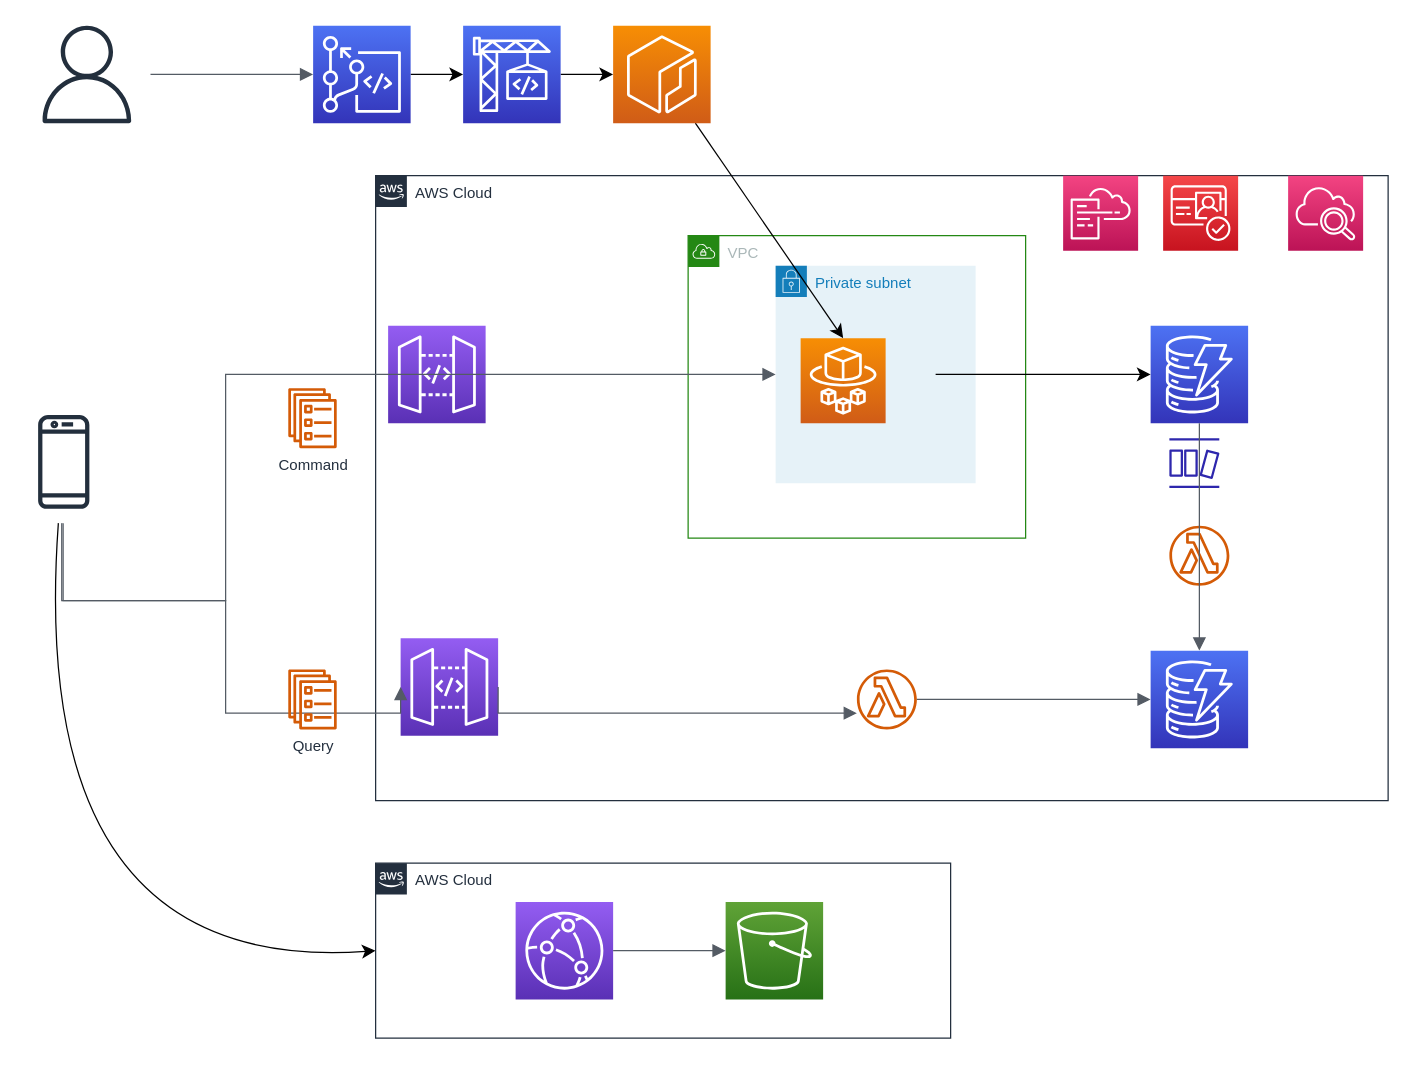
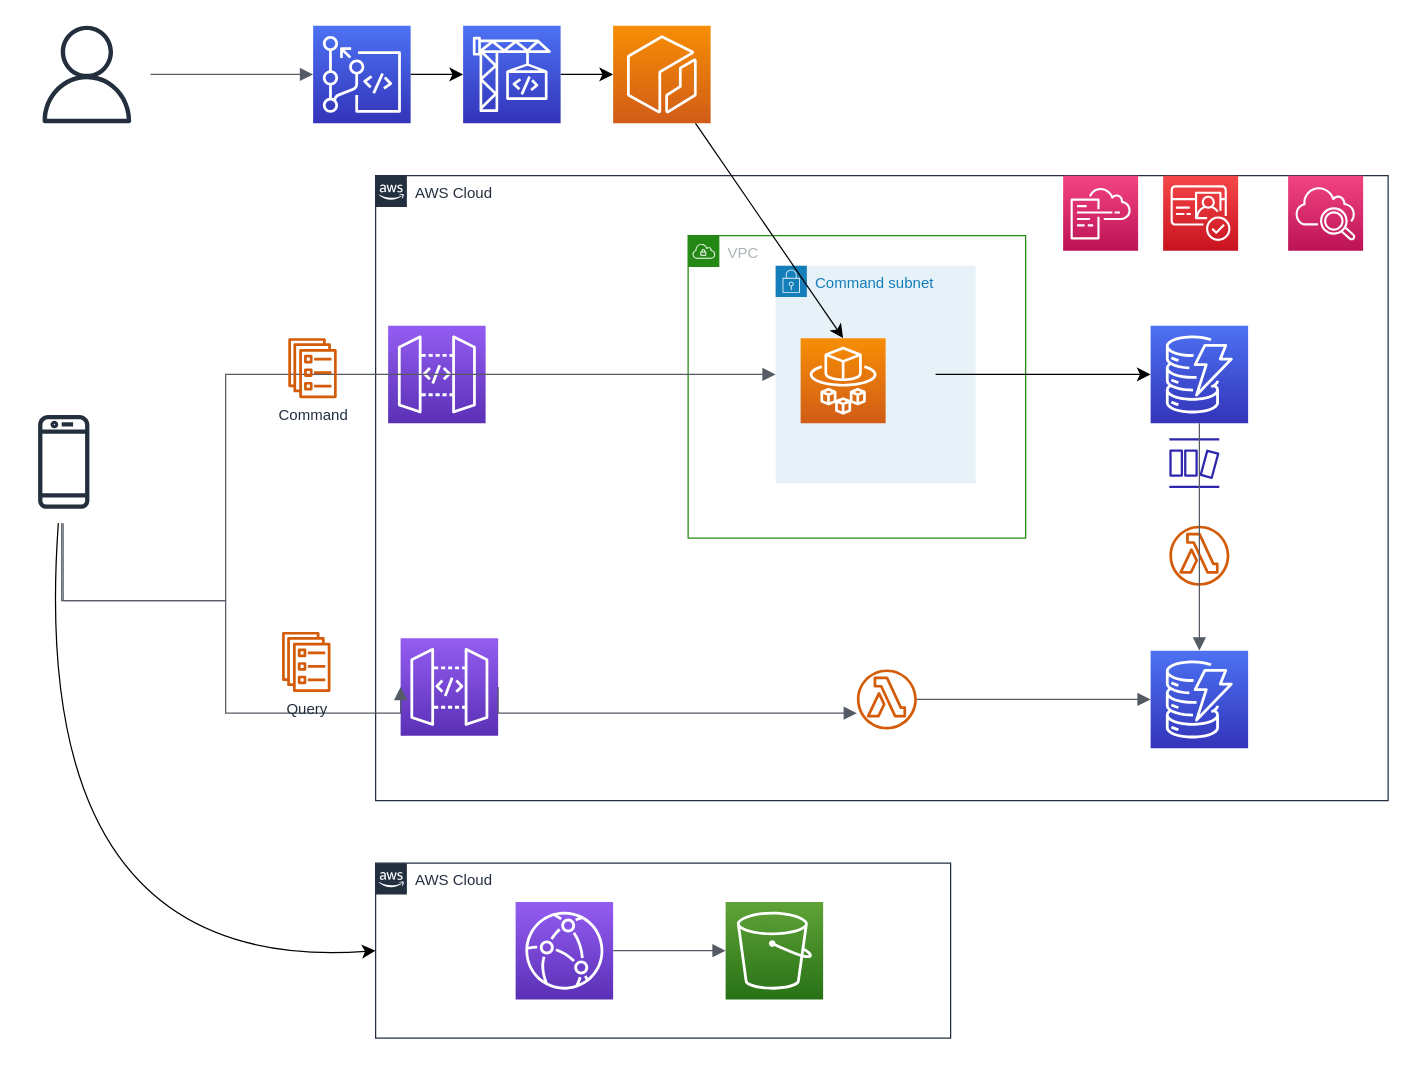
node "Private subnet": label "Private subnet" -> "Command subnet"
node "Command": moved (313, 418) -> (313, 368)
node "Query": moved (313, 699) -> (306, 662)
